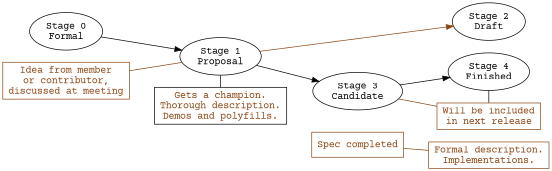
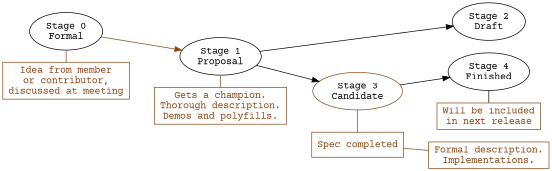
edge "Stage 1 Proposal" -> "Stage 2 Draft": color chocolate4 -> black
edge "Stage 0 Formal" -> "Stage 1 Proposal": color black -> chocolate4
edge "Stage 1 Proposal" -- "Idea from member or contributor, discussed at meeting": now "Stage 0 Formal" -- "Idea from member or contributor, discussed at meeting"
edge "Stage 1 Proposal" -- "Gets a champion. Thorough description. Demos and polyfills.": color black -> chocolate4
node "Stage 3 Candidate": color black -> chocolate4
edge "Stage 3 Candidate" -- "Will be included in next release": now "Stage 3 Candidate" -- "Spec completed"
node "Gets a champion. Thorough description. Demos and polyfills.": color black -> chocolate4
